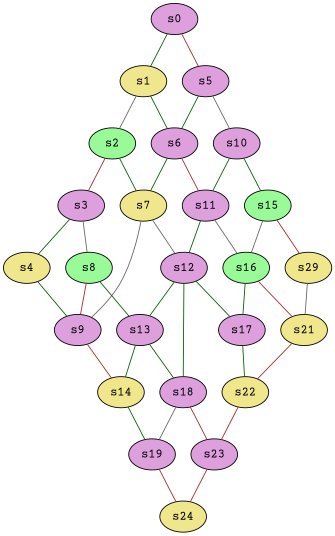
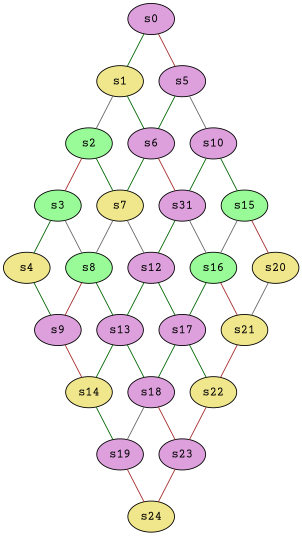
node "s3": fillcolor plum -> palegreen
node "s11": label "s11" -> "s31"
node "s29": label "s29" -> "s20"
edge "s7" -- "s9": now "s7" -- "s8"
edge "s12" -- "s18": now "s17" -- "s18"
